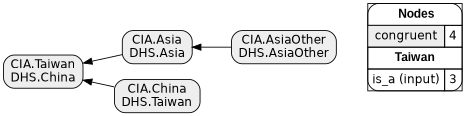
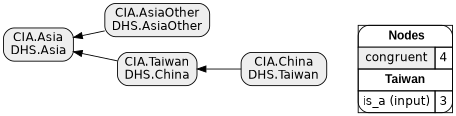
edge "CIA.Asia DHS.Asia" -> "CIA.Taiwan DHS.China": reversed
